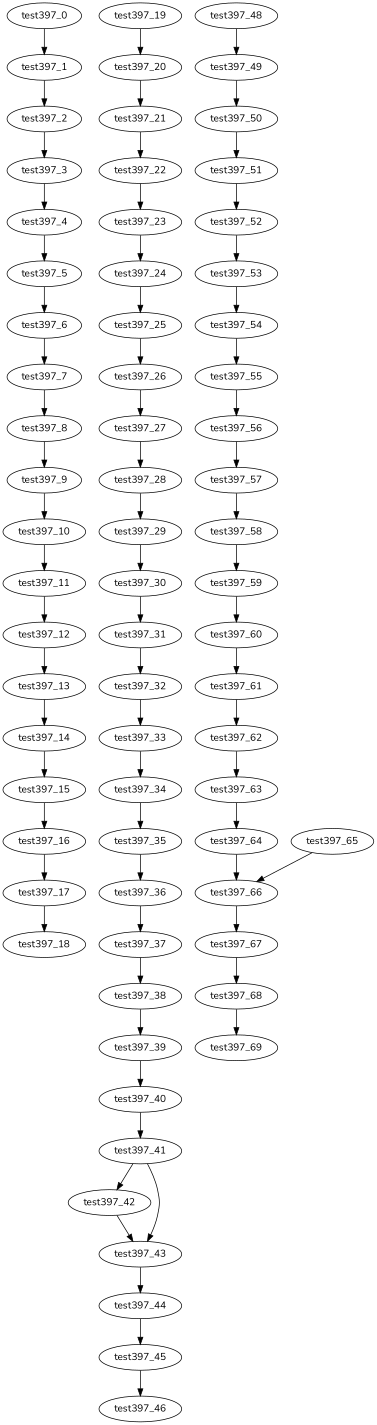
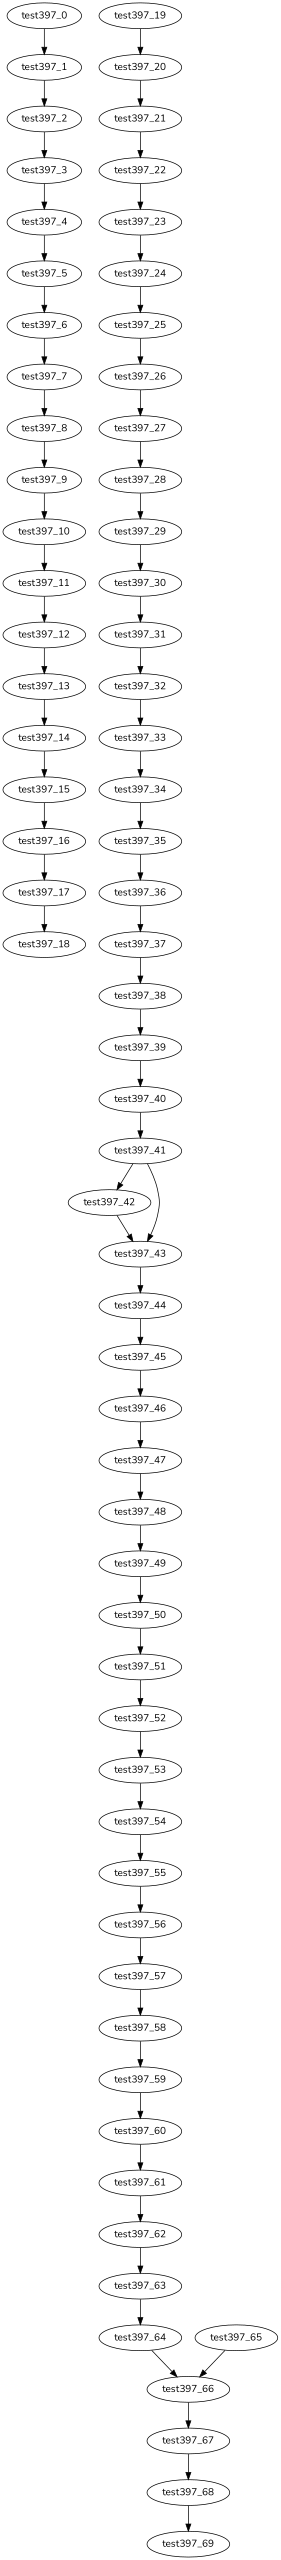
node "test397_47": added
